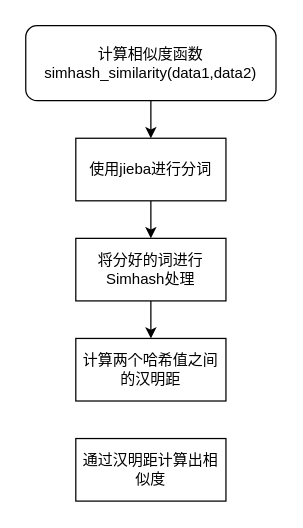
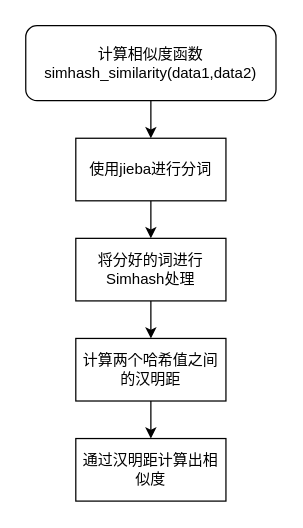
edge "计算两个哈希值之间的汉明距" -> "通过汉明距计算出相似度": added
